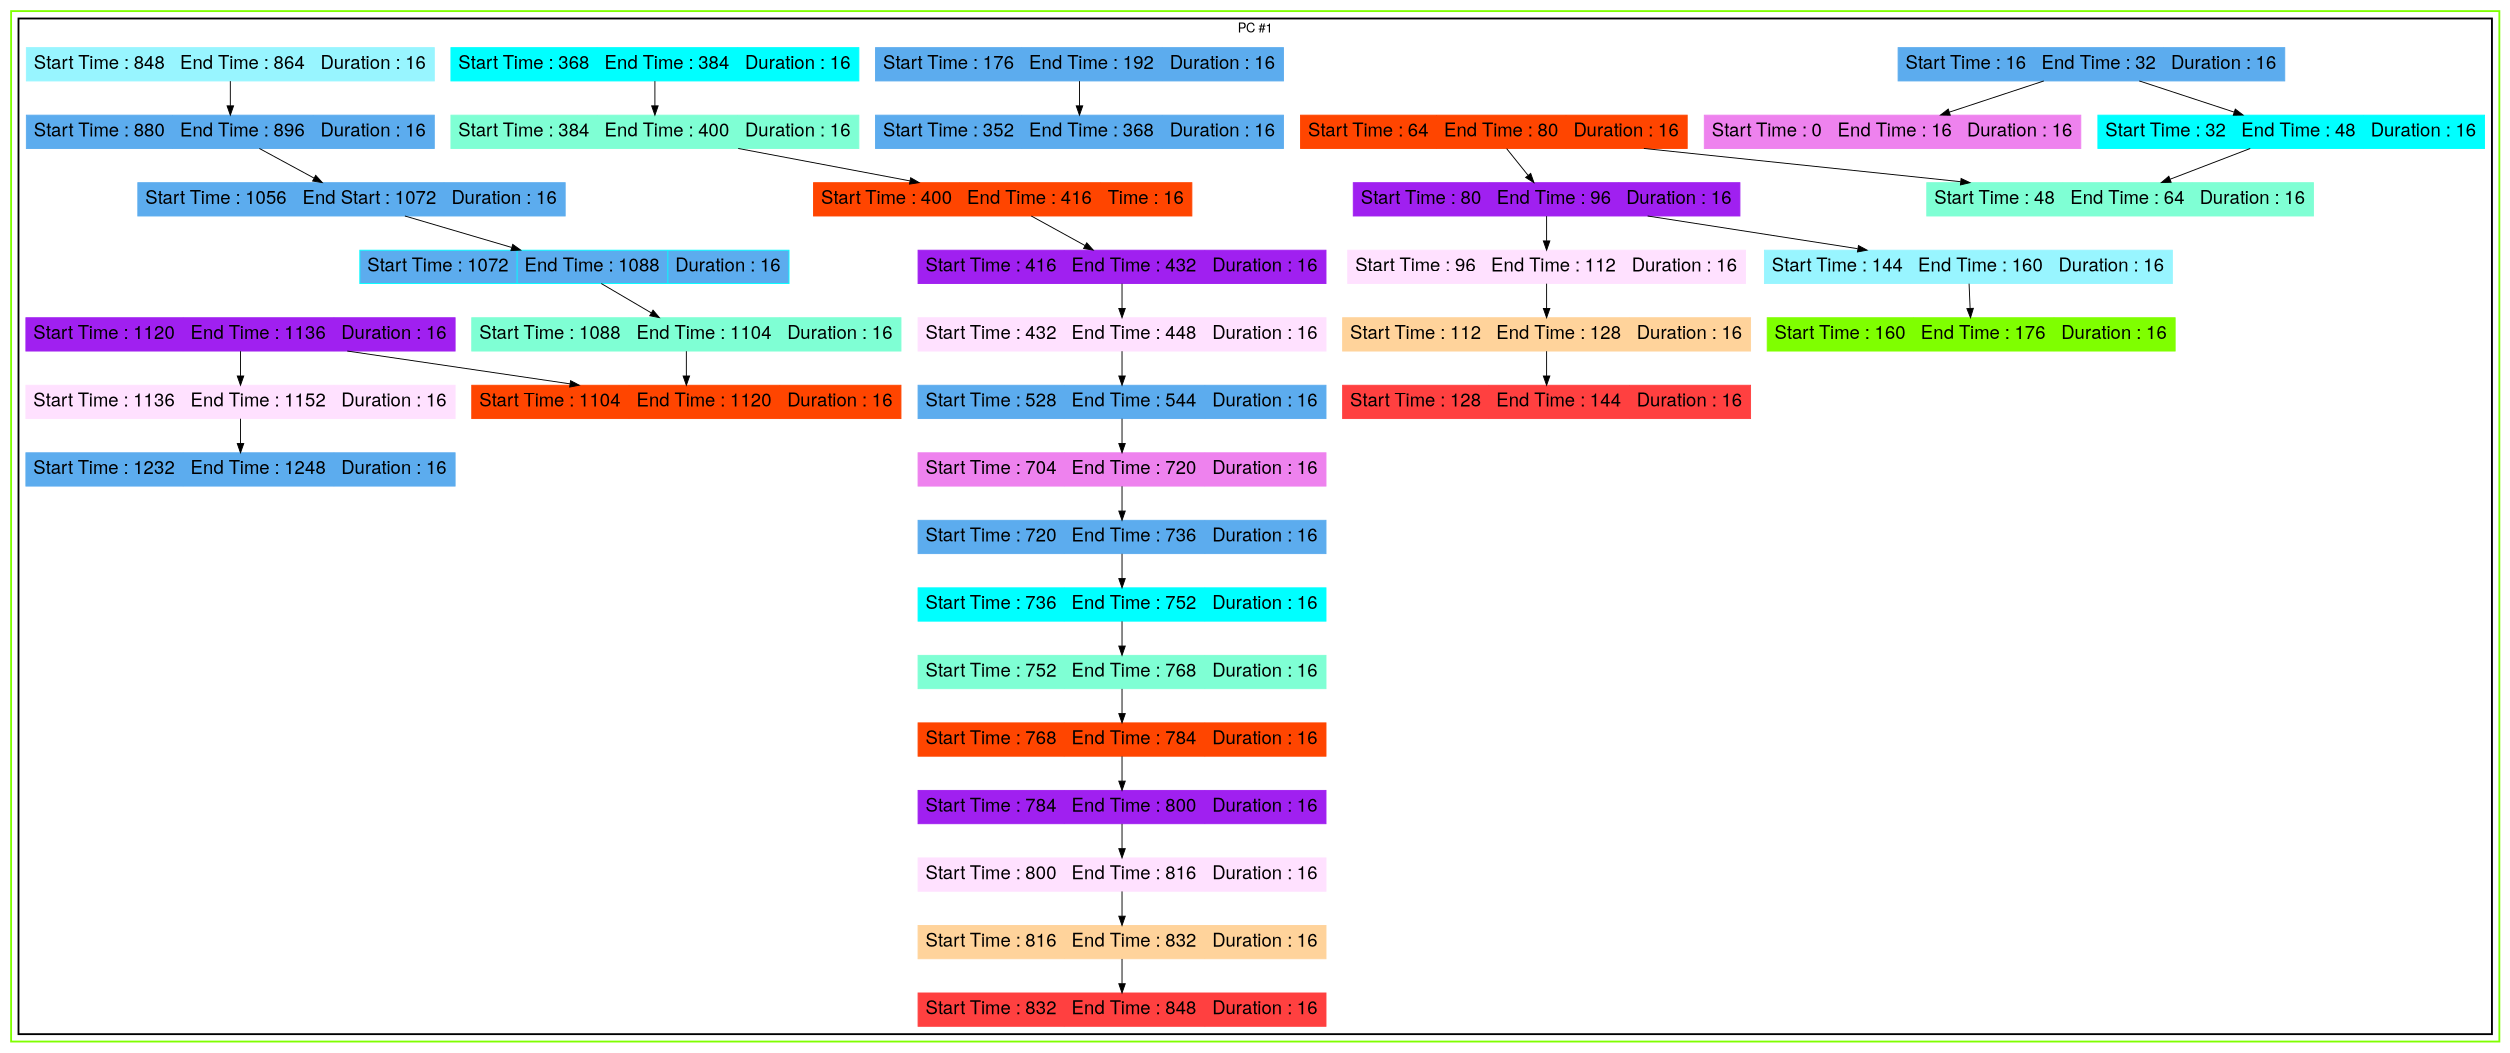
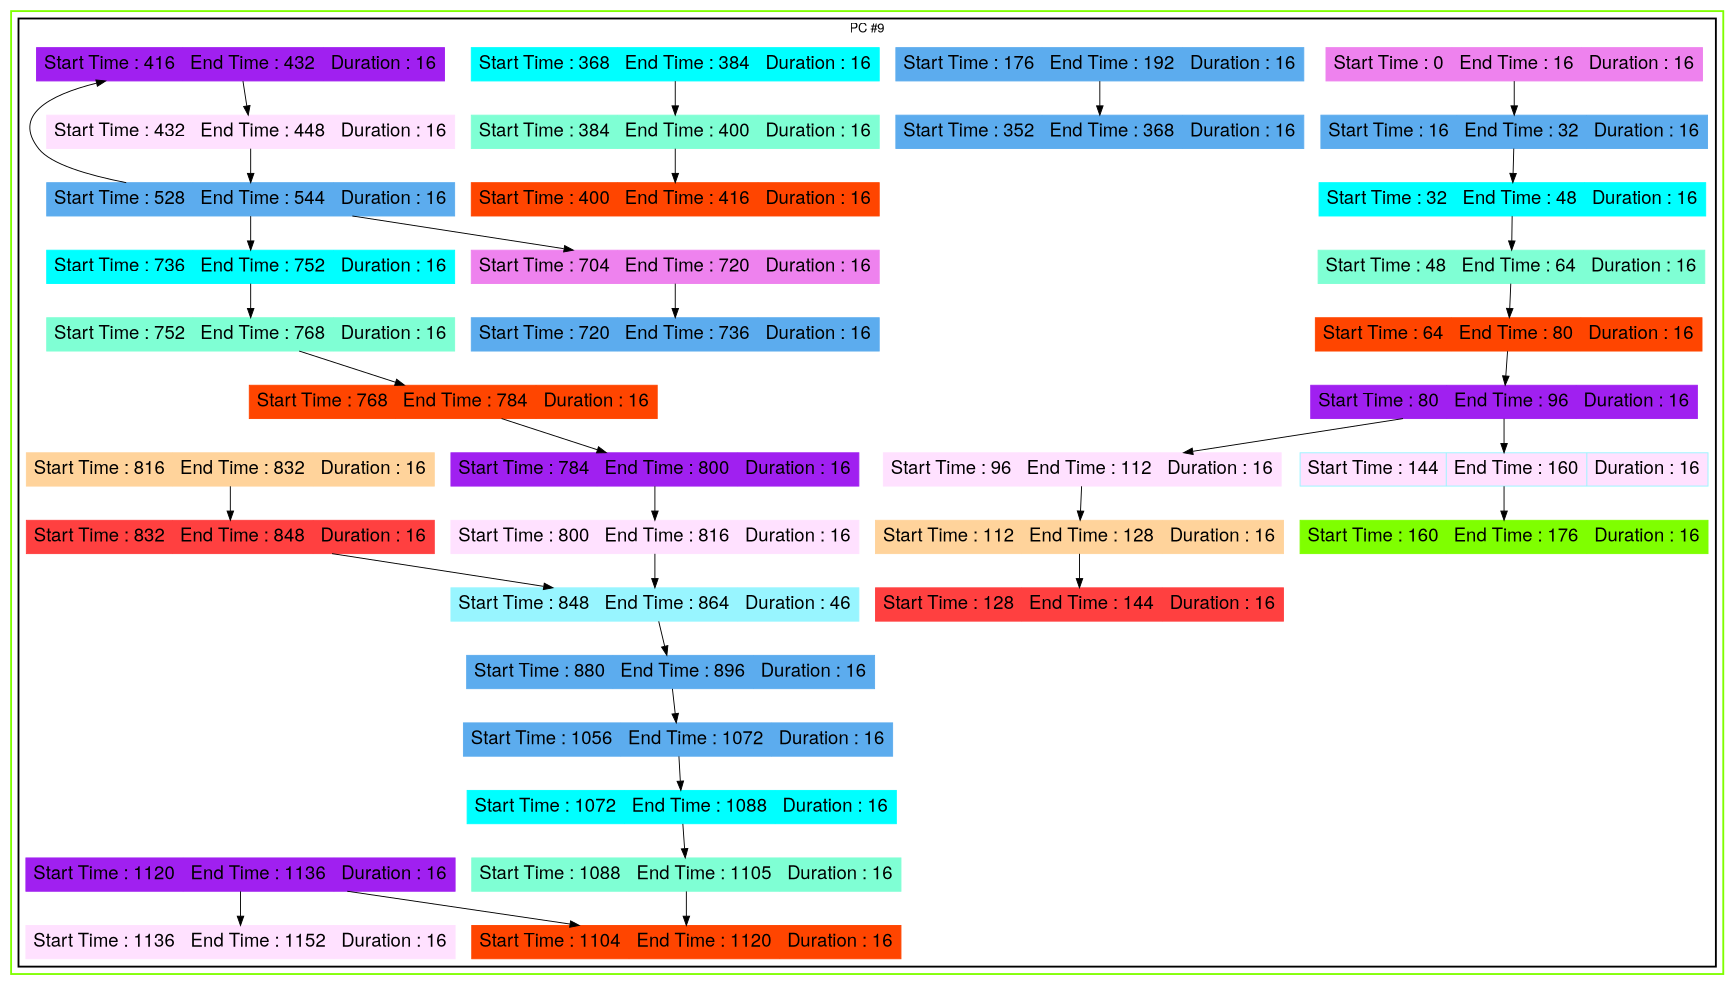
cluster "PC #1": label "PC #1" -> "PC #9"
node "Start Time : 848": text "Duration : 16" -> "Duration : 46"
edge "Start Time : 16" -> "Start Time : 0": reversed
edge "Start Time : 64" -> "Start Time : 48": reversed
node "Start Time : 1056": text "End Start : 1072" -> "End Time : 1072"
node "Start Time : 400": text "Time : 16" -> "Duration : 16"
edge "Start Time : 400" -> "Start Time : 416": now "Start Time : 528" -> "Start Time : 416"
node "Start Time : 1072": fillcolor steelblue2 -> aqua
node "Start Time : 144": fillcolor cadetblue1 -> thistle1
node "Start Time : 1088": text "End Time : 1104" -> "End Time : 1105"
node "Start Time : 1232": removed
edge "Start Time : 720" -> "Start Time : 736": now "Start Time : 528" -> "Start Time : 736"
edge "Start Time : 832" -> "Start Time : 848": added
edge "Start Time : 800" -> "Start Time : 816": now "Start Time : 800" -> "Start Time : 848"
